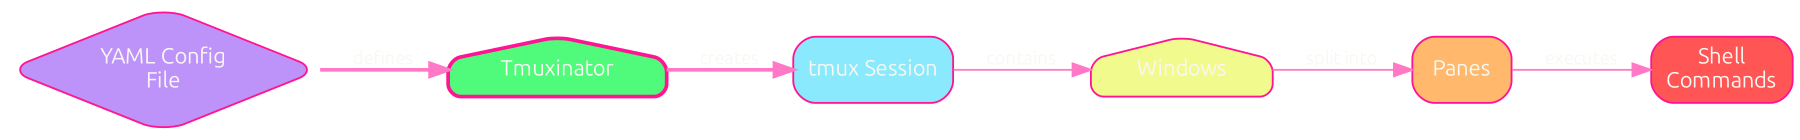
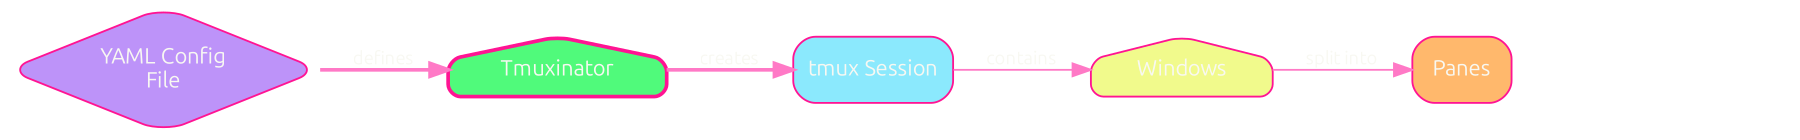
node "Shell Commands": removed
